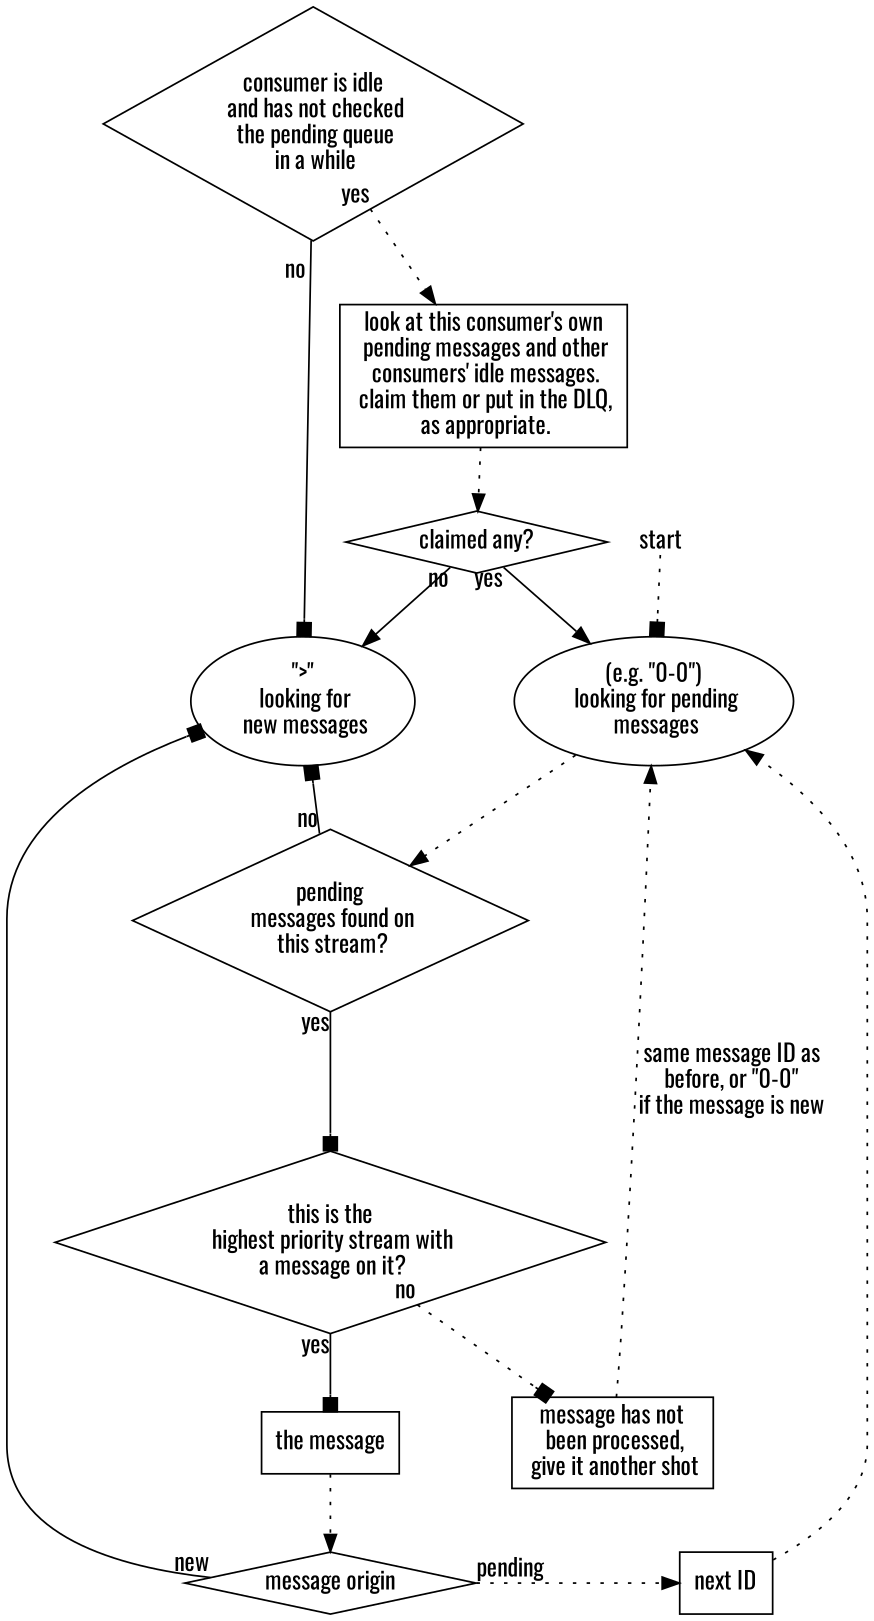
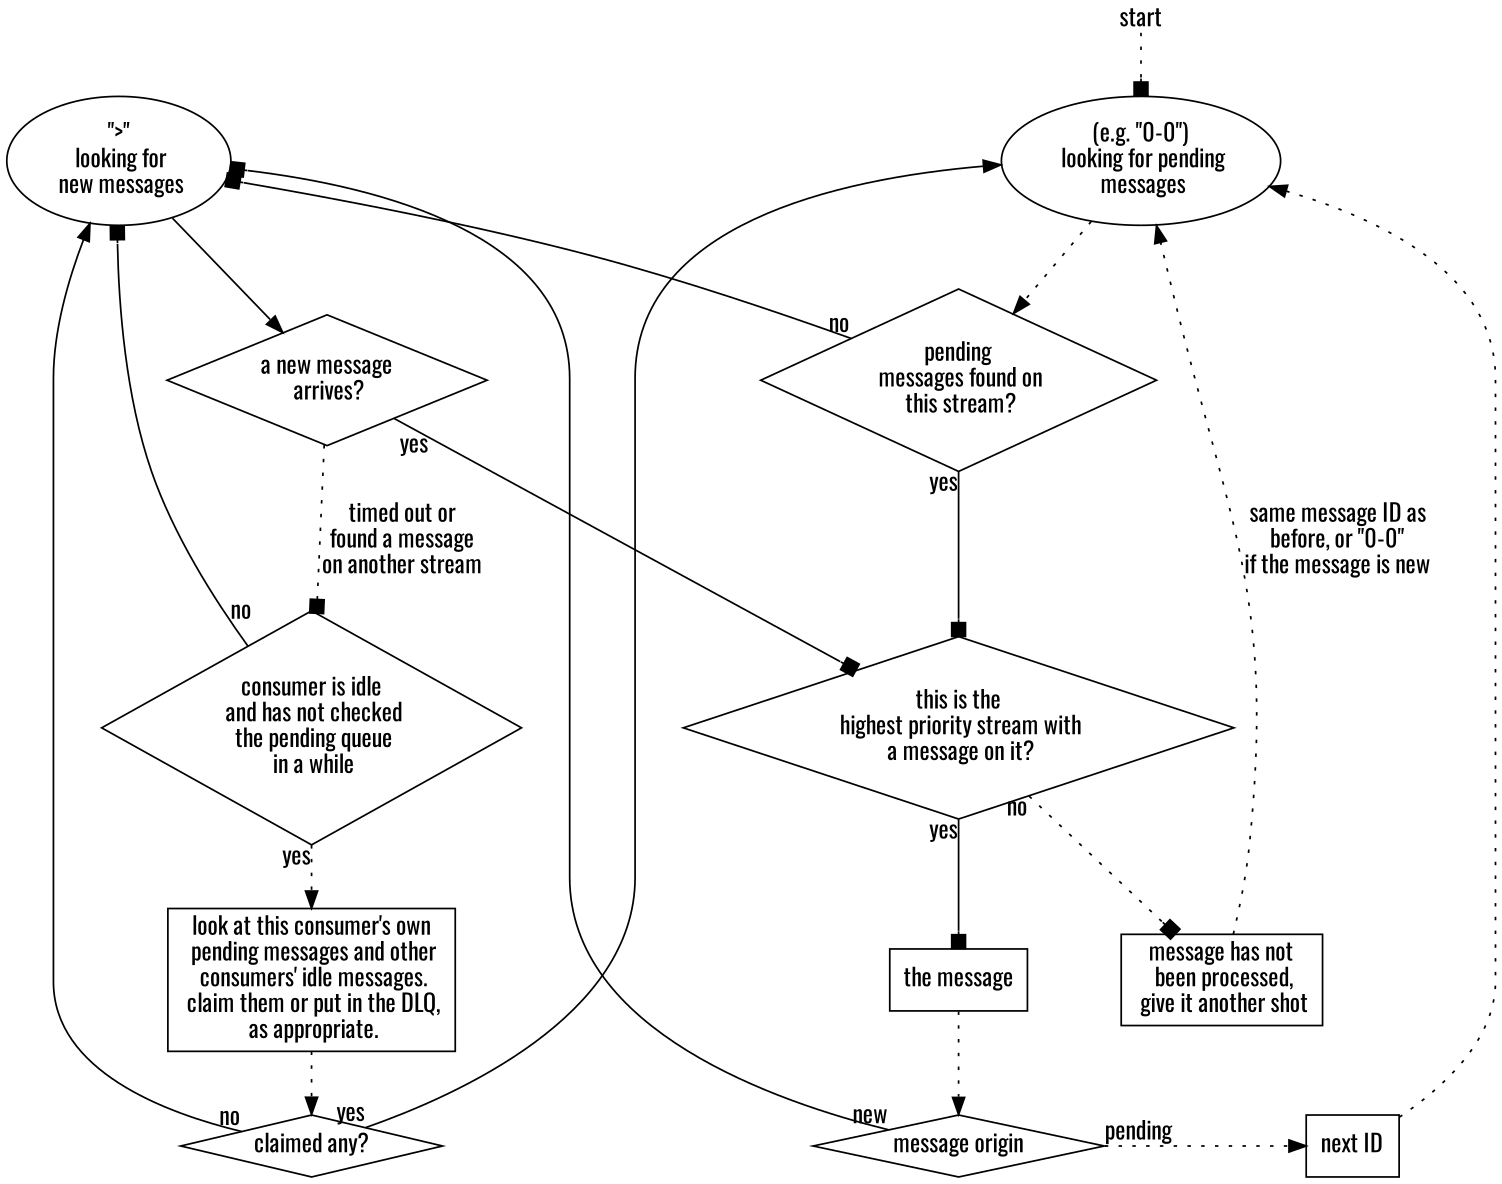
node "a new message arrives?": added
